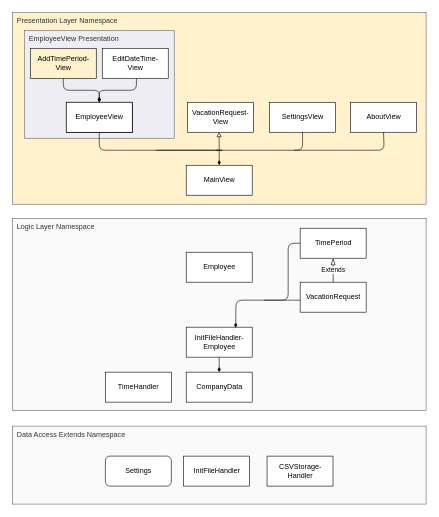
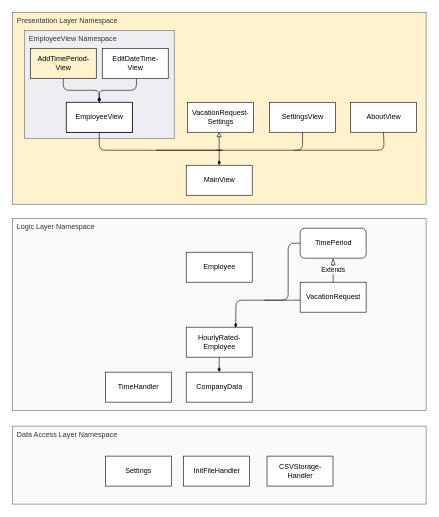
node "EmployeeView Presentation": label "EmployeeView Presentation" -> "EmployeeView Namespace"
node "VacationRequest- View": label "VacationRequest- View" -> "VacationRequest- Settings"
node "TimePeriod": shape rectangle -> rounded rectangle
node "InitFileHandler- Employee": label "InitFileHandler- Employee" -> "HourlyRated- Employee"
node "Data Access Extends Namespace": label "Data Access Extends Namespace" -> "Data Access Layer Namespace"
node "Settings": shape rounded rectangle -> rectangle
